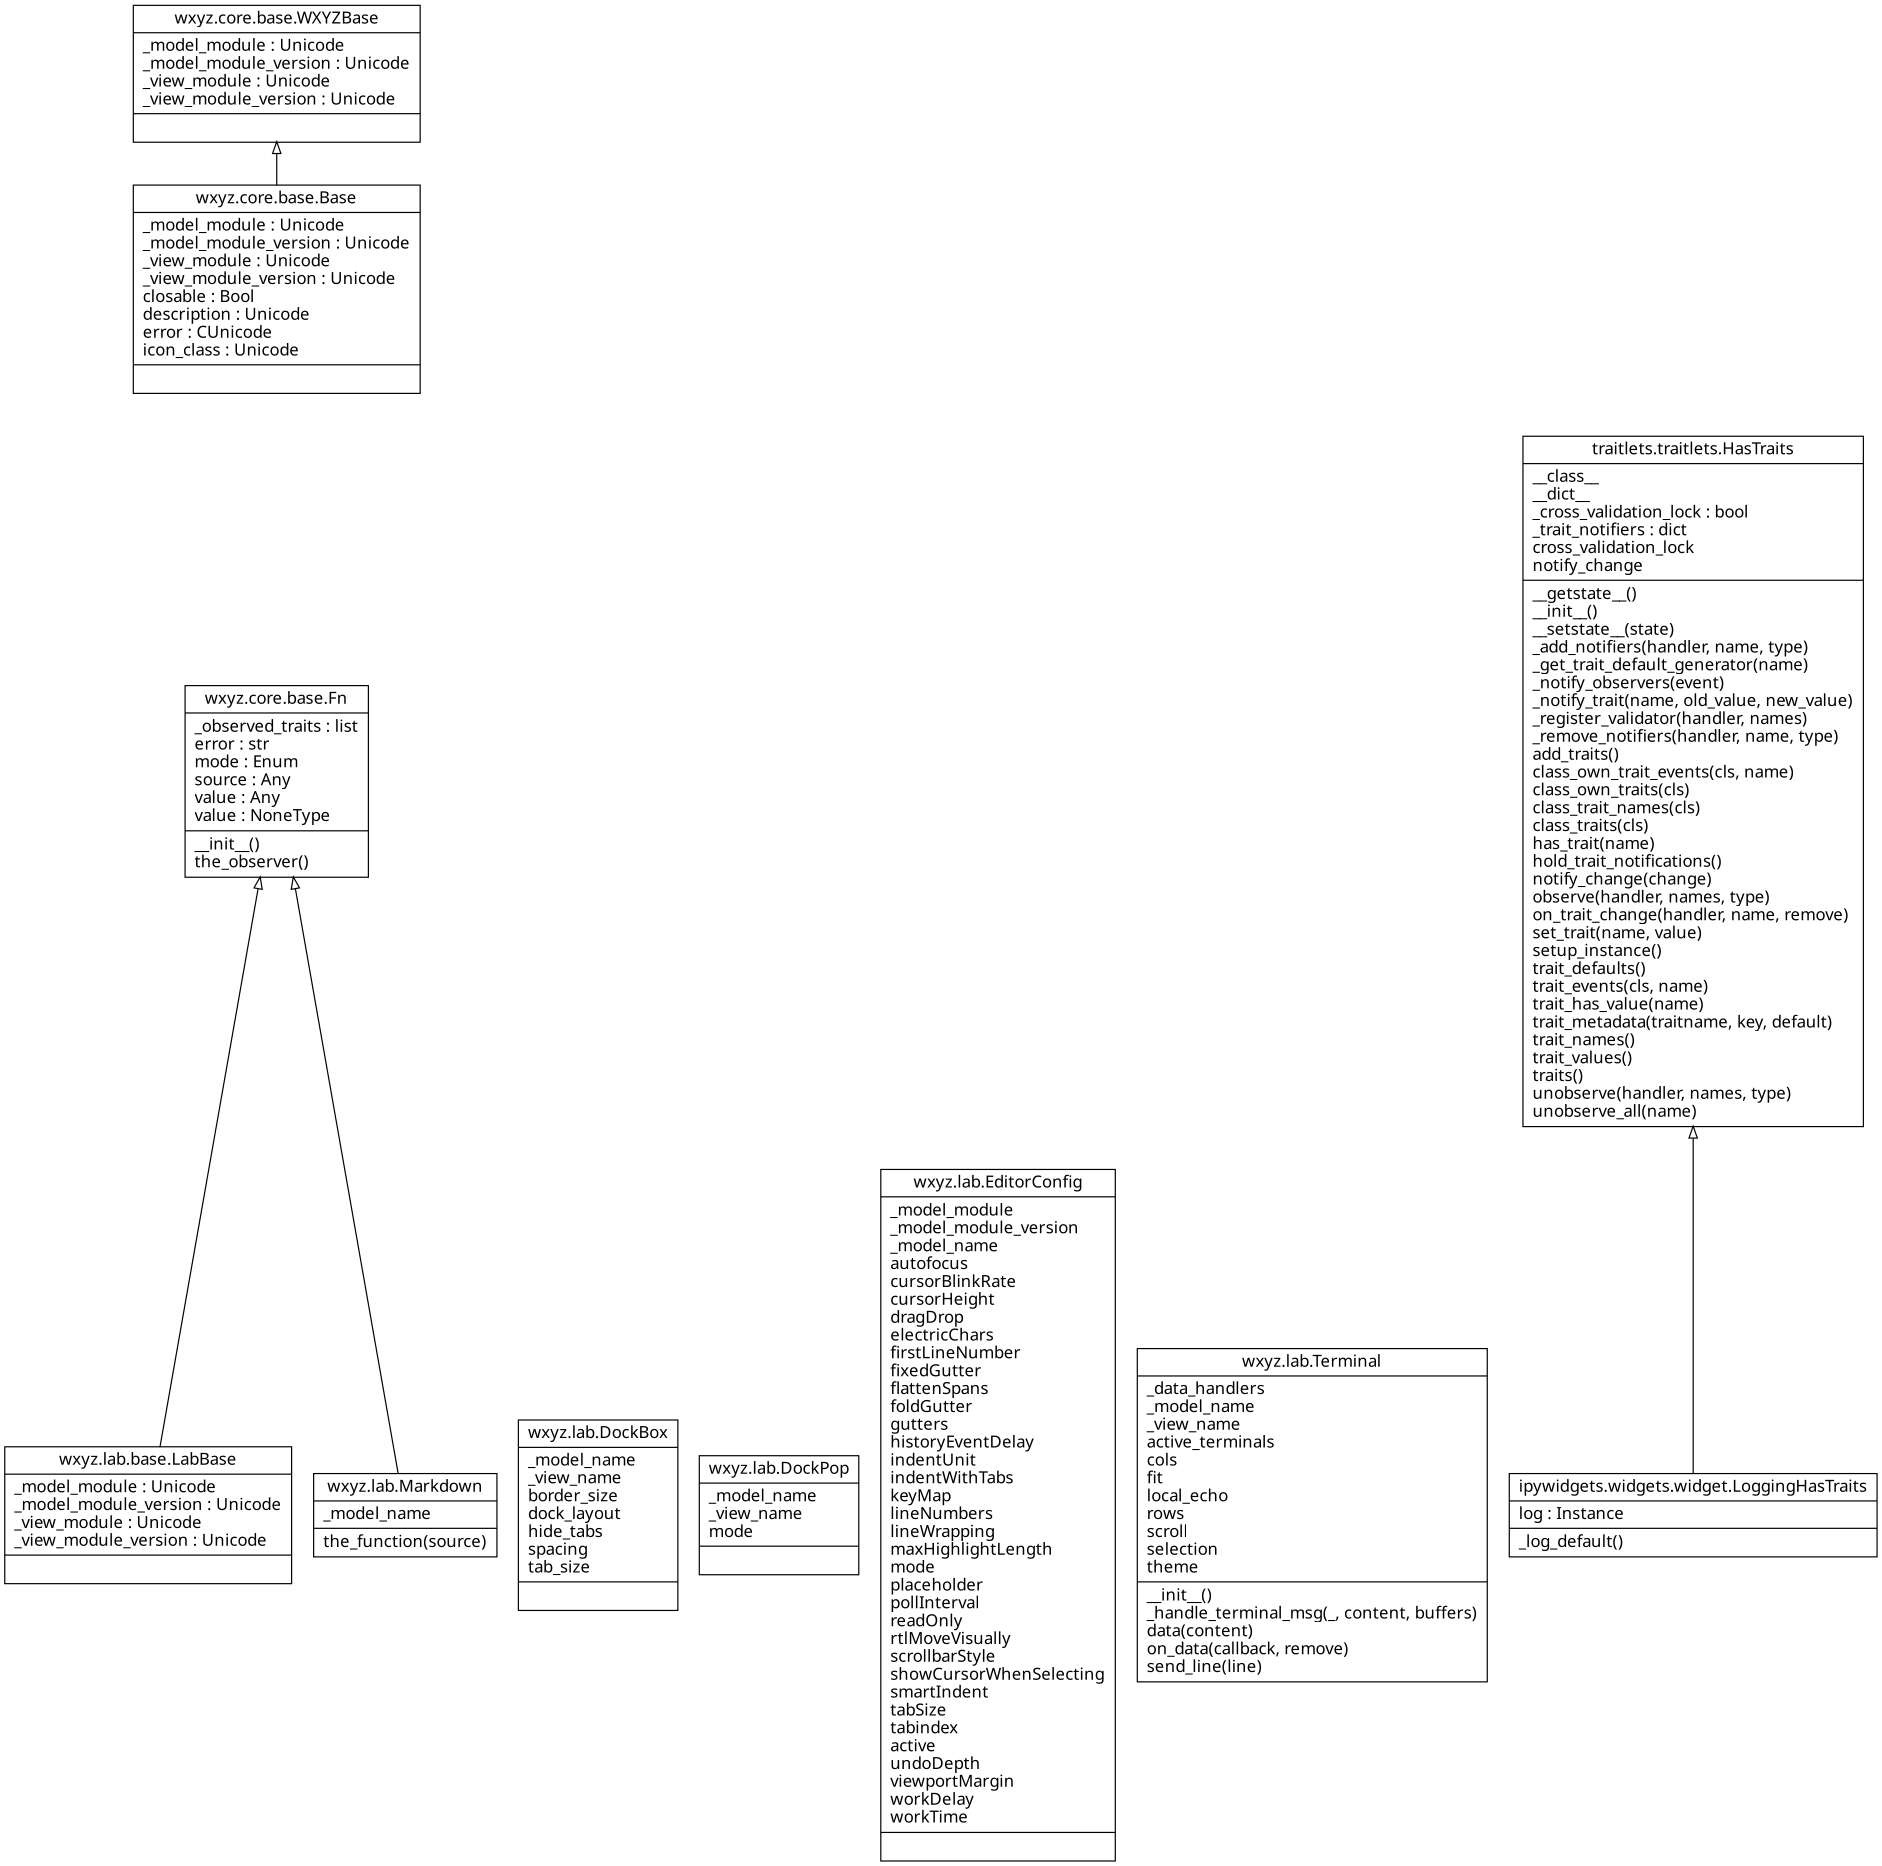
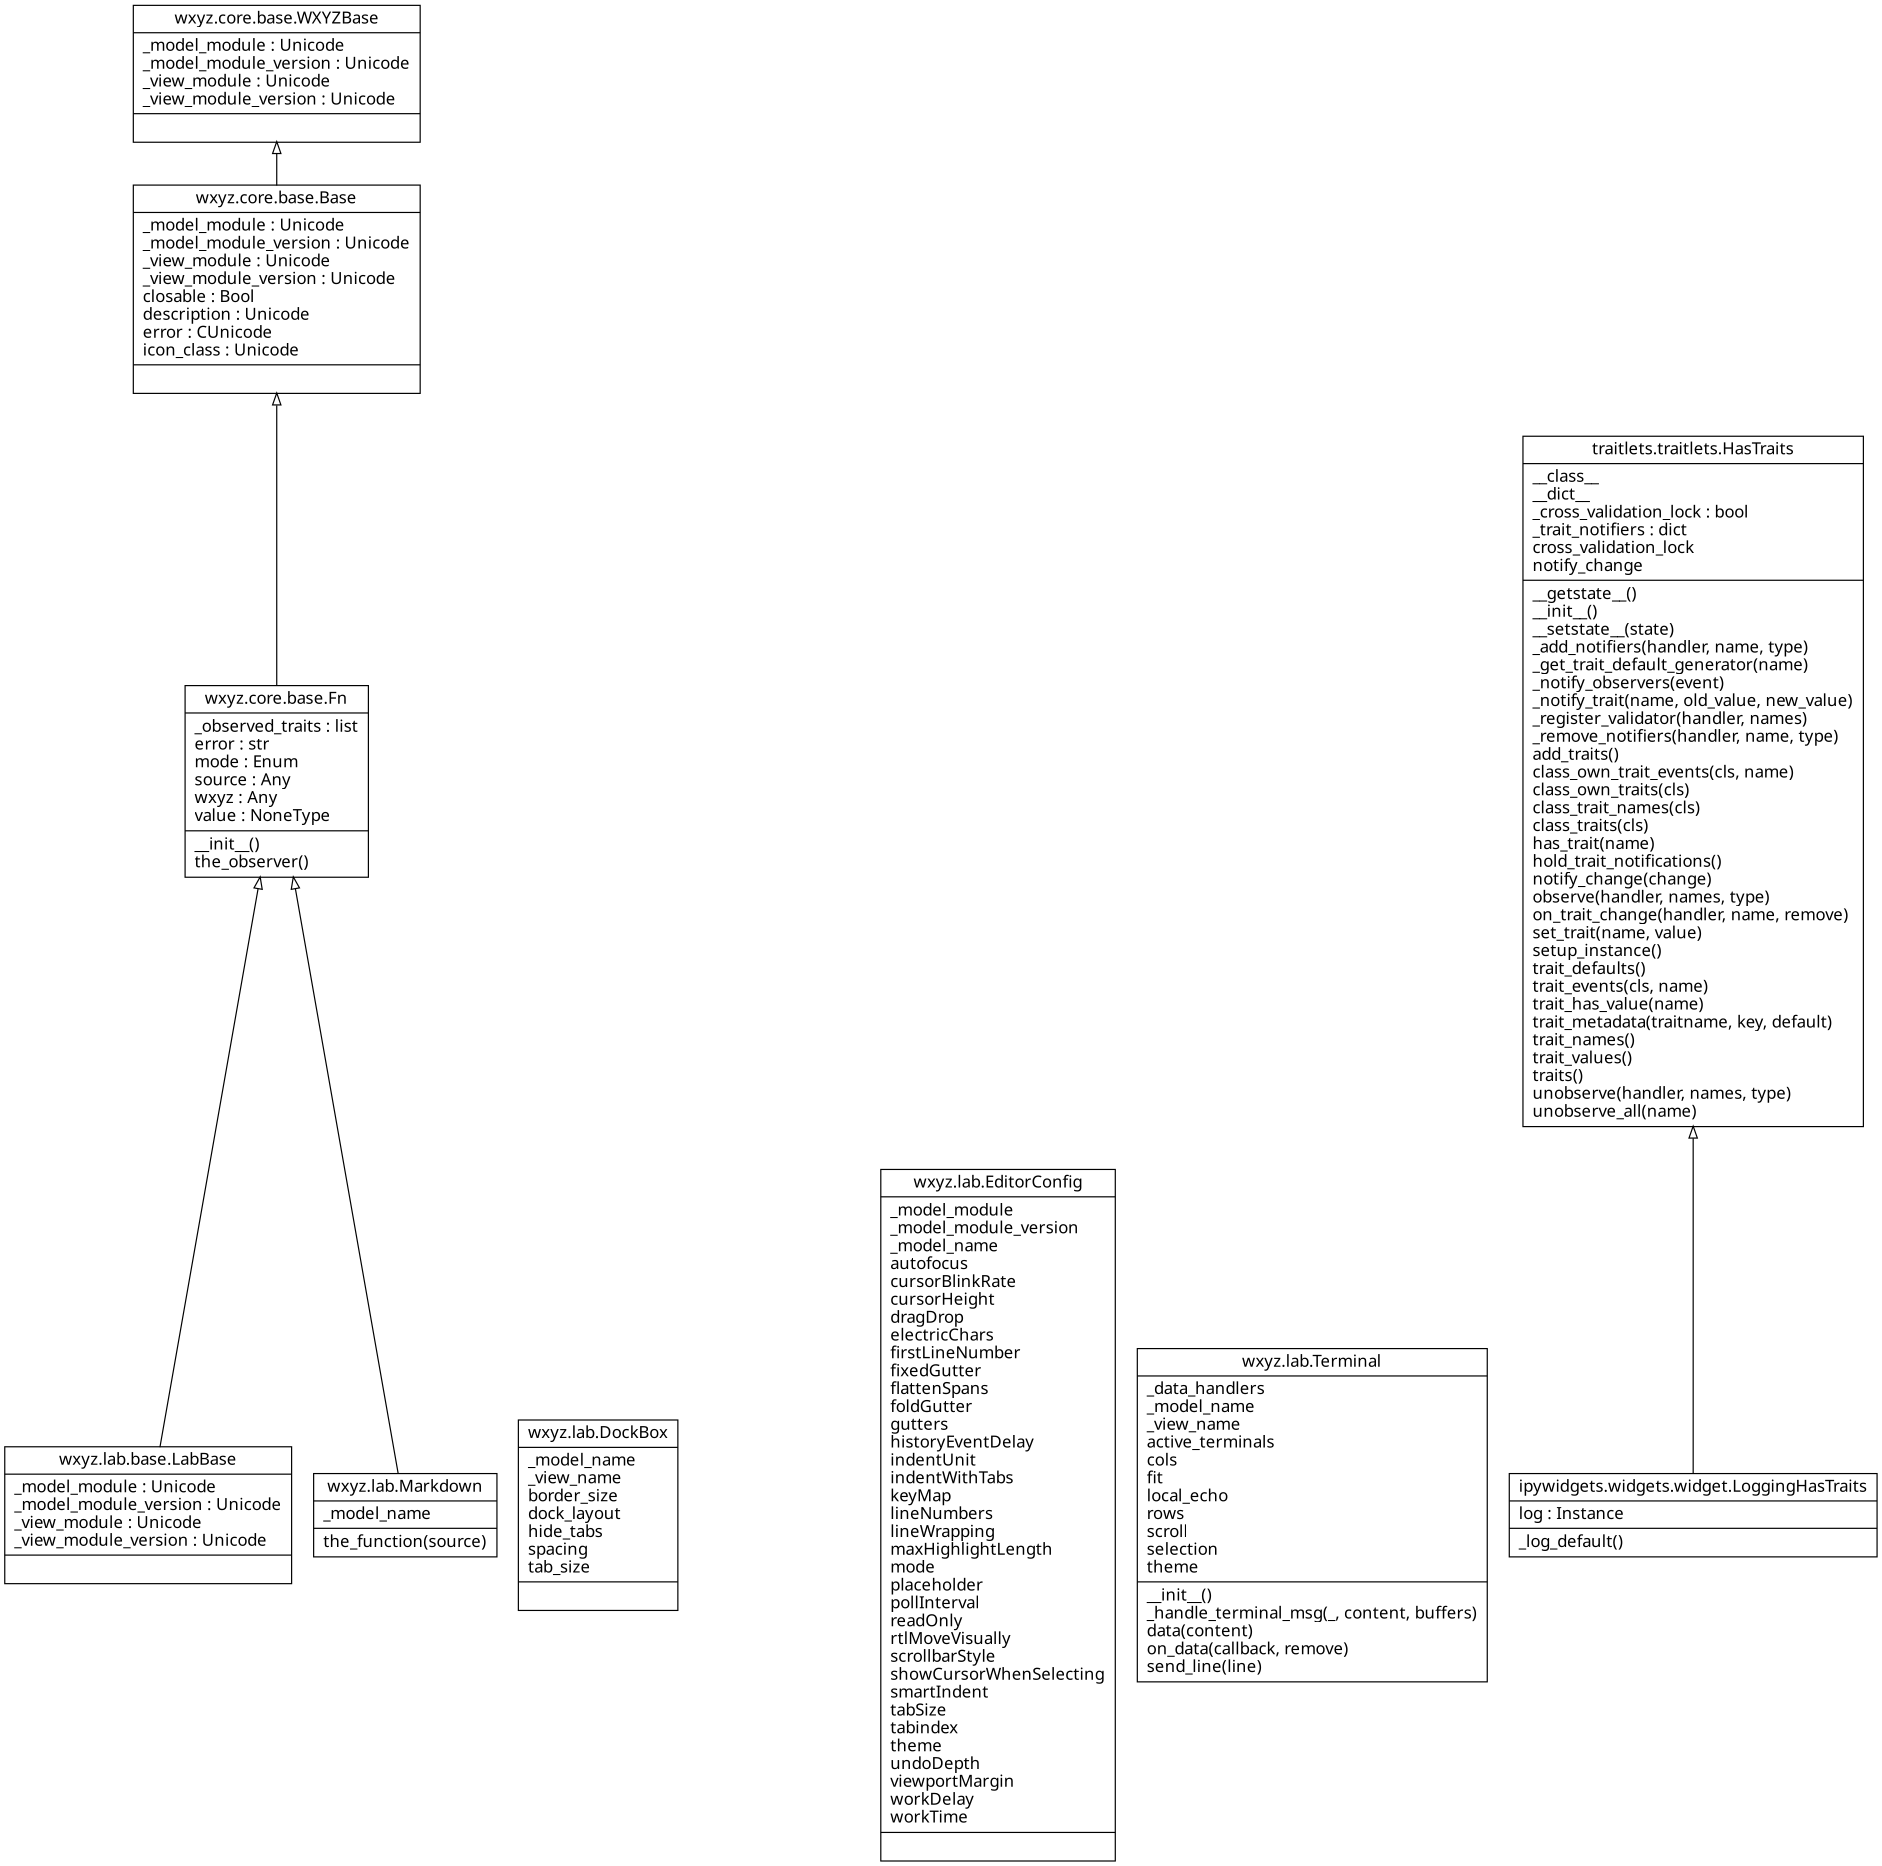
edge "wxyz.core.base.Fn" -> "wxyz.core.base.Base": added
node "wxyz.core.base.Fn": text "value : Any" -> "wxyz : Any"
node "wxyz.lab.DockPop": removed
node "wxyz.lab.EditorConfig": text "active" -> "theme"
